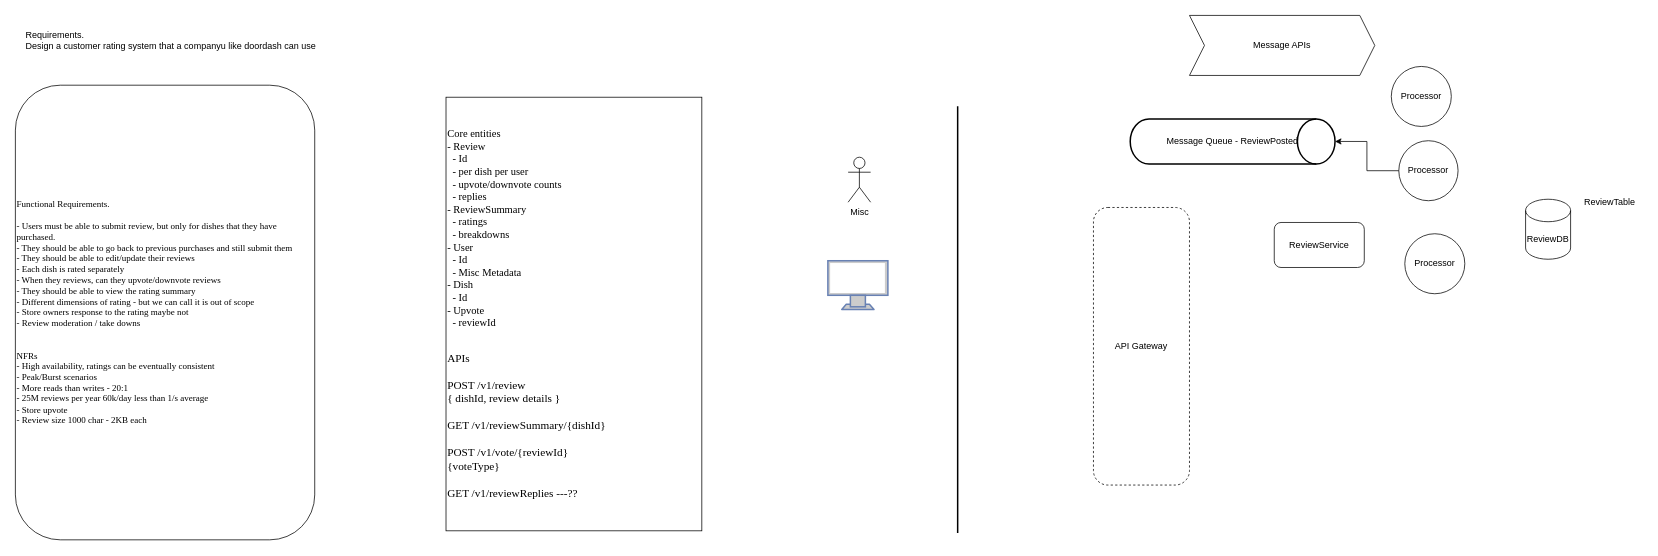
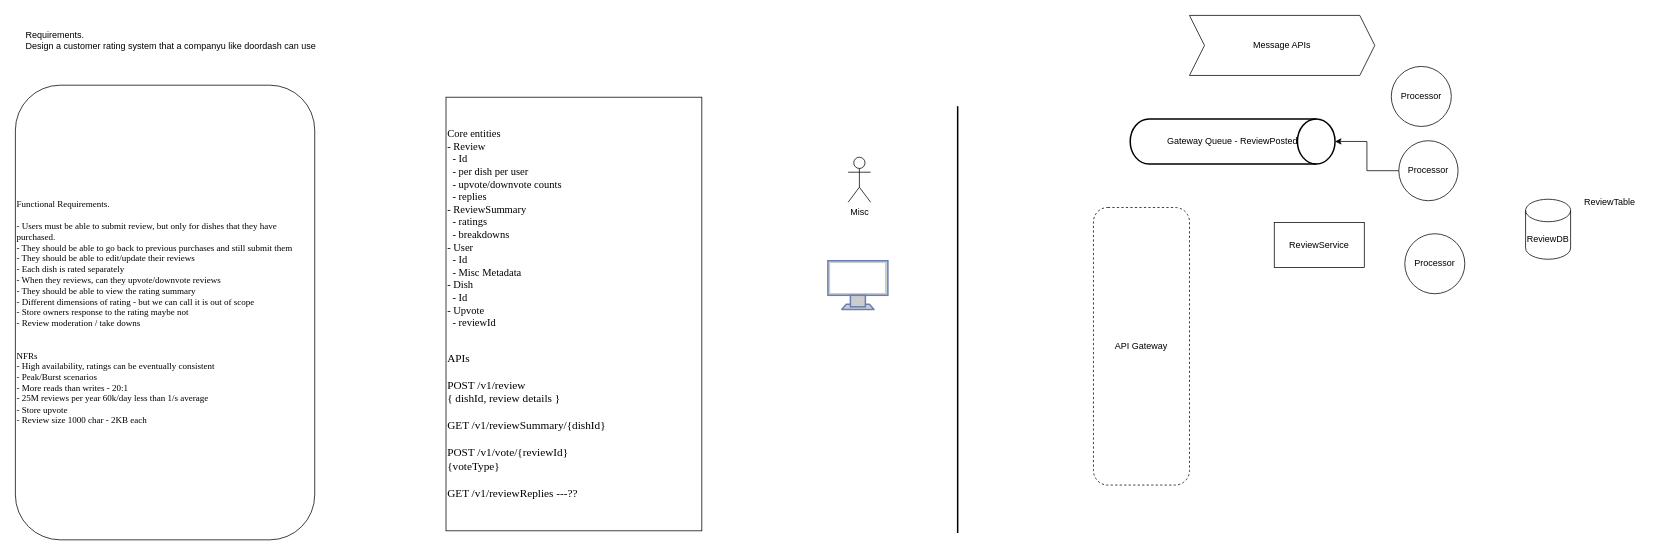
node "Message Queue - ReviewPosted": label "Message Queue - ReviewPosted" -> "Gateway Queue - ReviewPosted"
node "ReviewService": shape rounded rectangle -> rectangle
